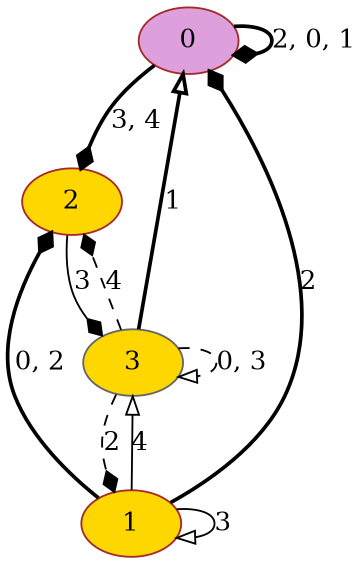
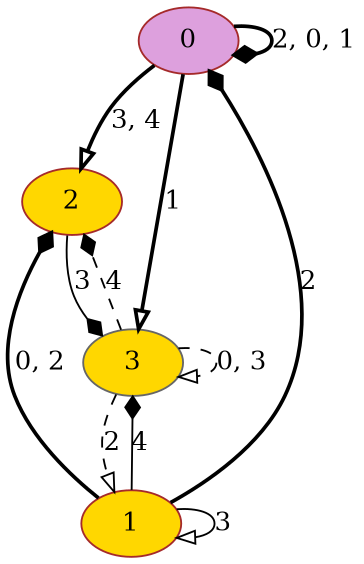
edge "0" -> "2": arrowhead diamond -> onormal
edge "3" -> "0": reversed
edge "3" -> "1": arrowhead diamond -> onormal
edge "1" -> "3": arrowhead onormal -> diamond
